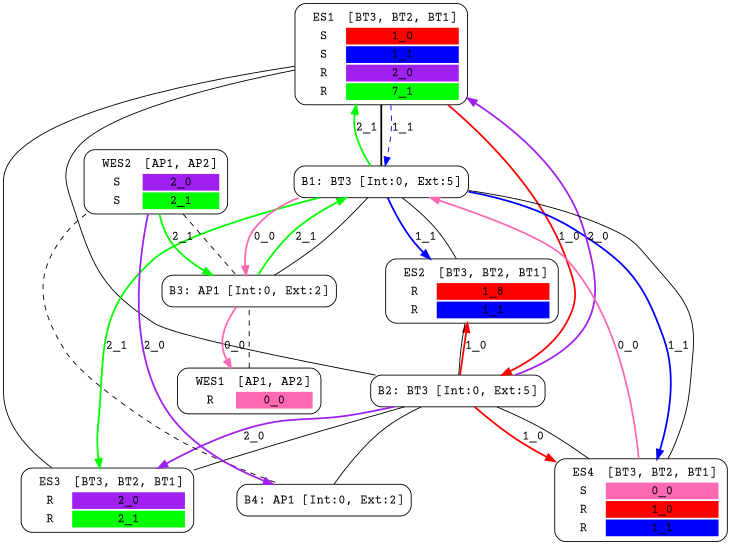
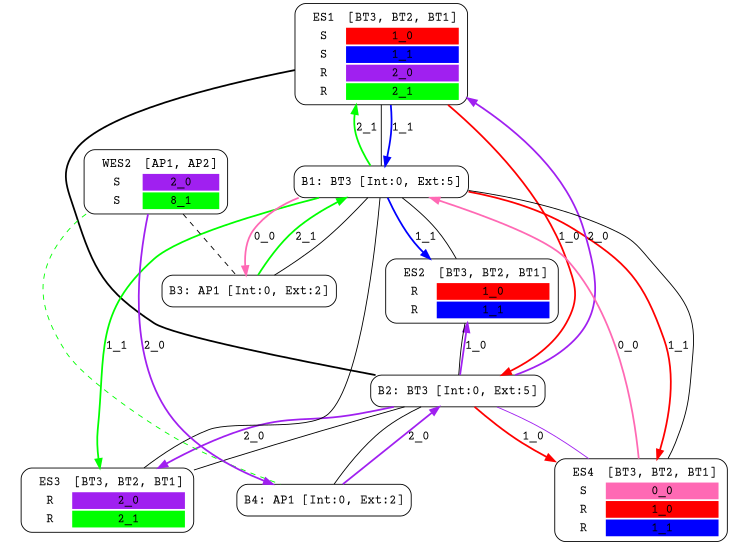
node "ES1": text "7_1" -> "2_1"
edge "ES1" -> "B1: BT3 [Int:0, Ext:5]": style dashed -> bold
edge "ES1" -- "B1: BT3 [Int:0, Ext:5]": style bold -> solid
edge "ES1" -- "ES3": now "B1: BT3 [Int:0, Ext:5]" -- "ES3"
node "WES2": text "2_1" -> "8_1"
edge "ES1" -- "B2: BT3 [Int:0, Ext:5]": style solid -> bold
edge "WES2" -> "B3: AP1 [Int:0, Ext:2]": removed, label "2_1"
edge "B1: BT3 [Int:0, Ext:5]" -> "ES4": color blue -> red
node "ES2": text "1_8" -> "1_0"
edge "B1: BT3 [Int:0, Ext:5]" -> "ES3": label "2_1" -> "1_1"
edge "B2: BT3 [Int:0, Ext:5]" -> "ES2": color red -> purple
edge "WES2" -- "B4: AP1 [Int:0, Ext:2]": color black -> green
node "WES1": removed
edge "B2: BT3 [Int:0, Ext:5]" -- "ES4": color black -> purple
edge "B4: AP1 [Int:0, Ext:2]" -> "B2: BT3 [Int:0, Ext:5]": added, label "2_0"
